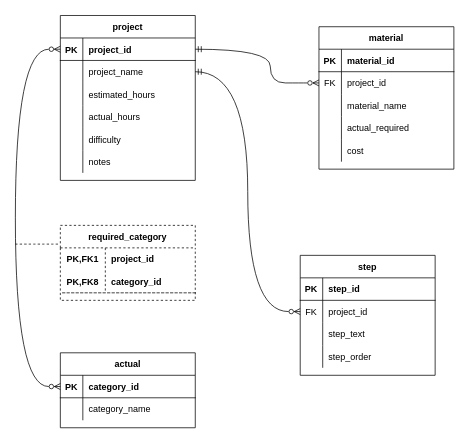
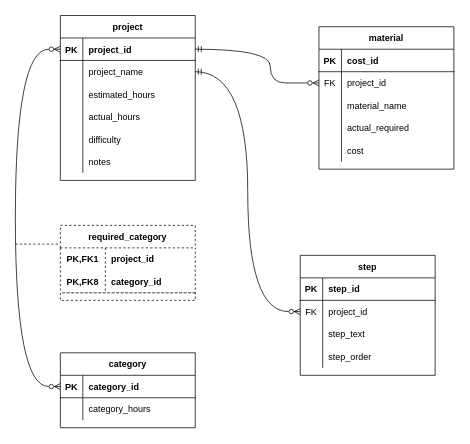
node "material_id": label "material_id" -> "cost_id"
node "actual": label "actual" -> "category"
node "category_name": label "category_name" -> "category_hours"
